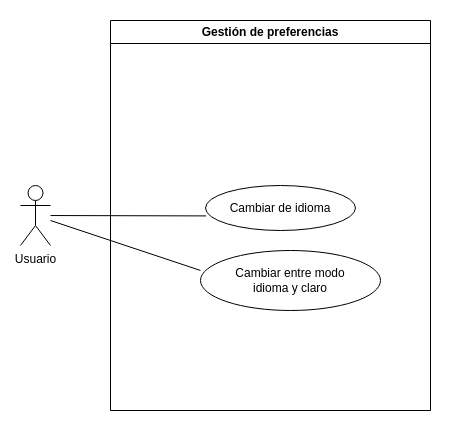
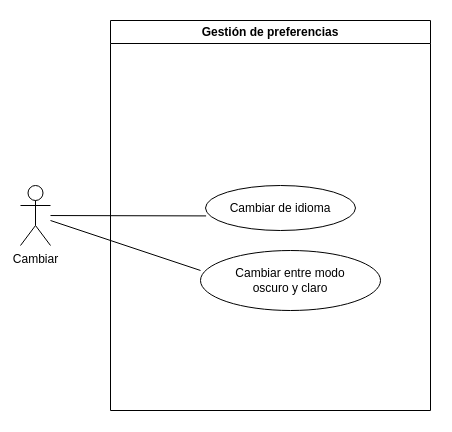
node "Usuario": label "Usuario" -> "Cambiar"
node "Cambiar entre modo idioma y claro": label "Cambiar entre modo idioma y claro" -> "Cambiar entre modo oscuro y claro"
